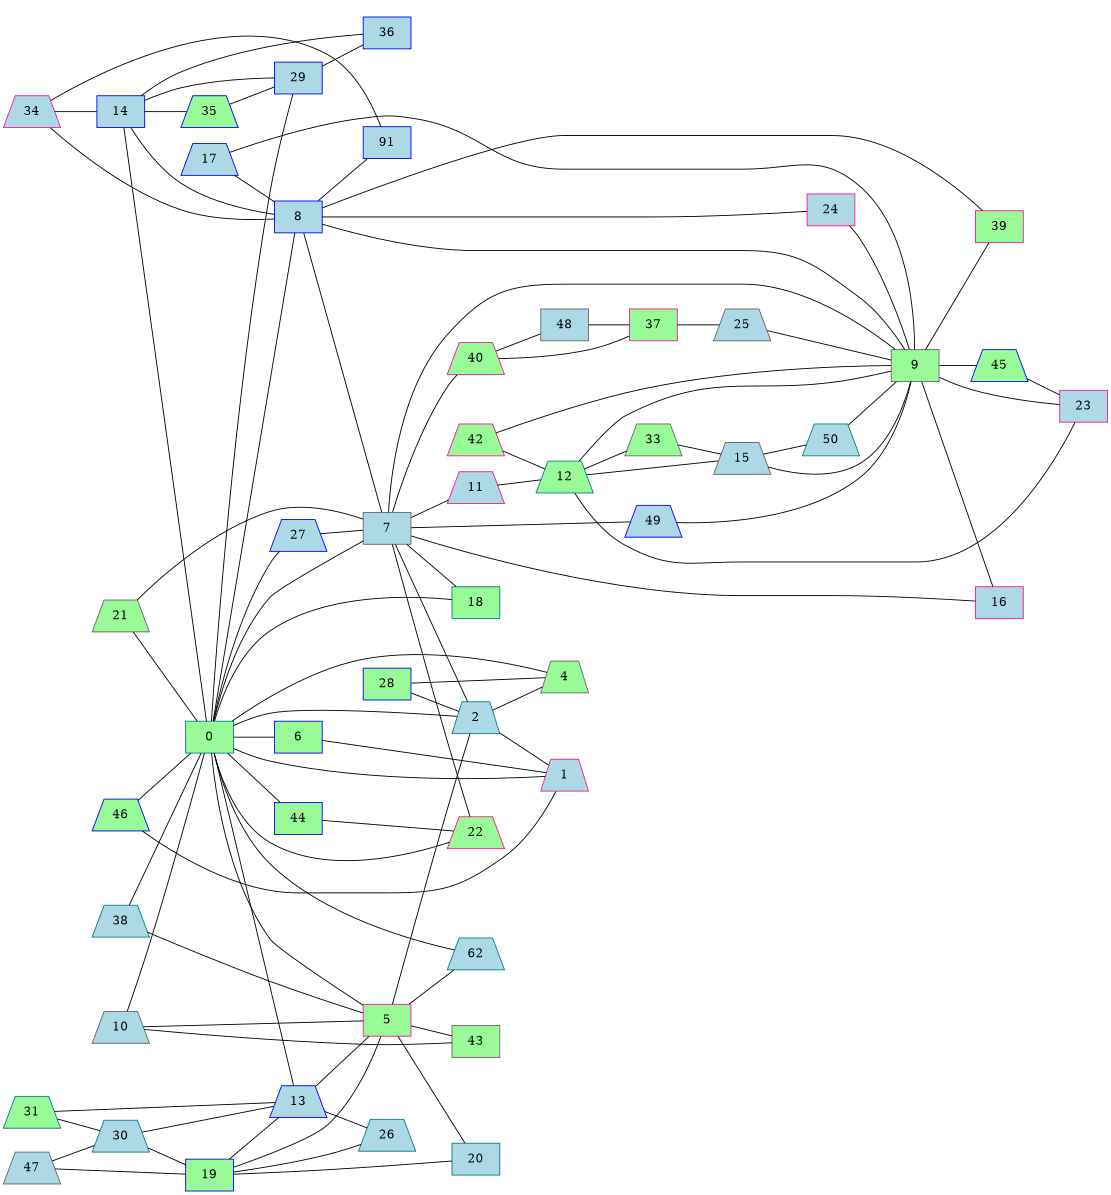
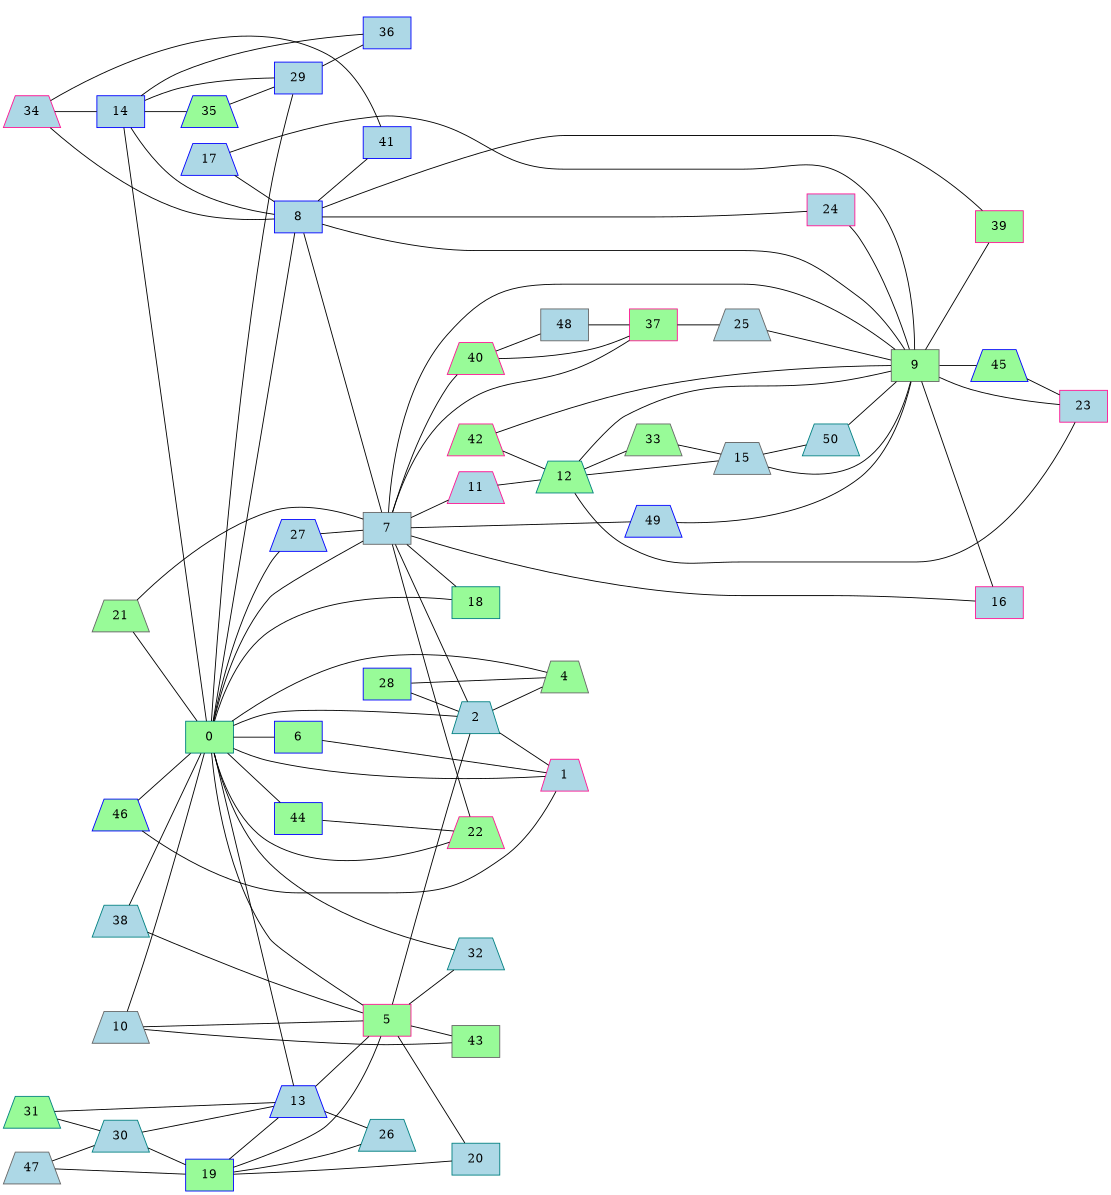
node "91": label "91" -> "41"
edge "37" -- "7": added
node "62": label "62" -> "32"
